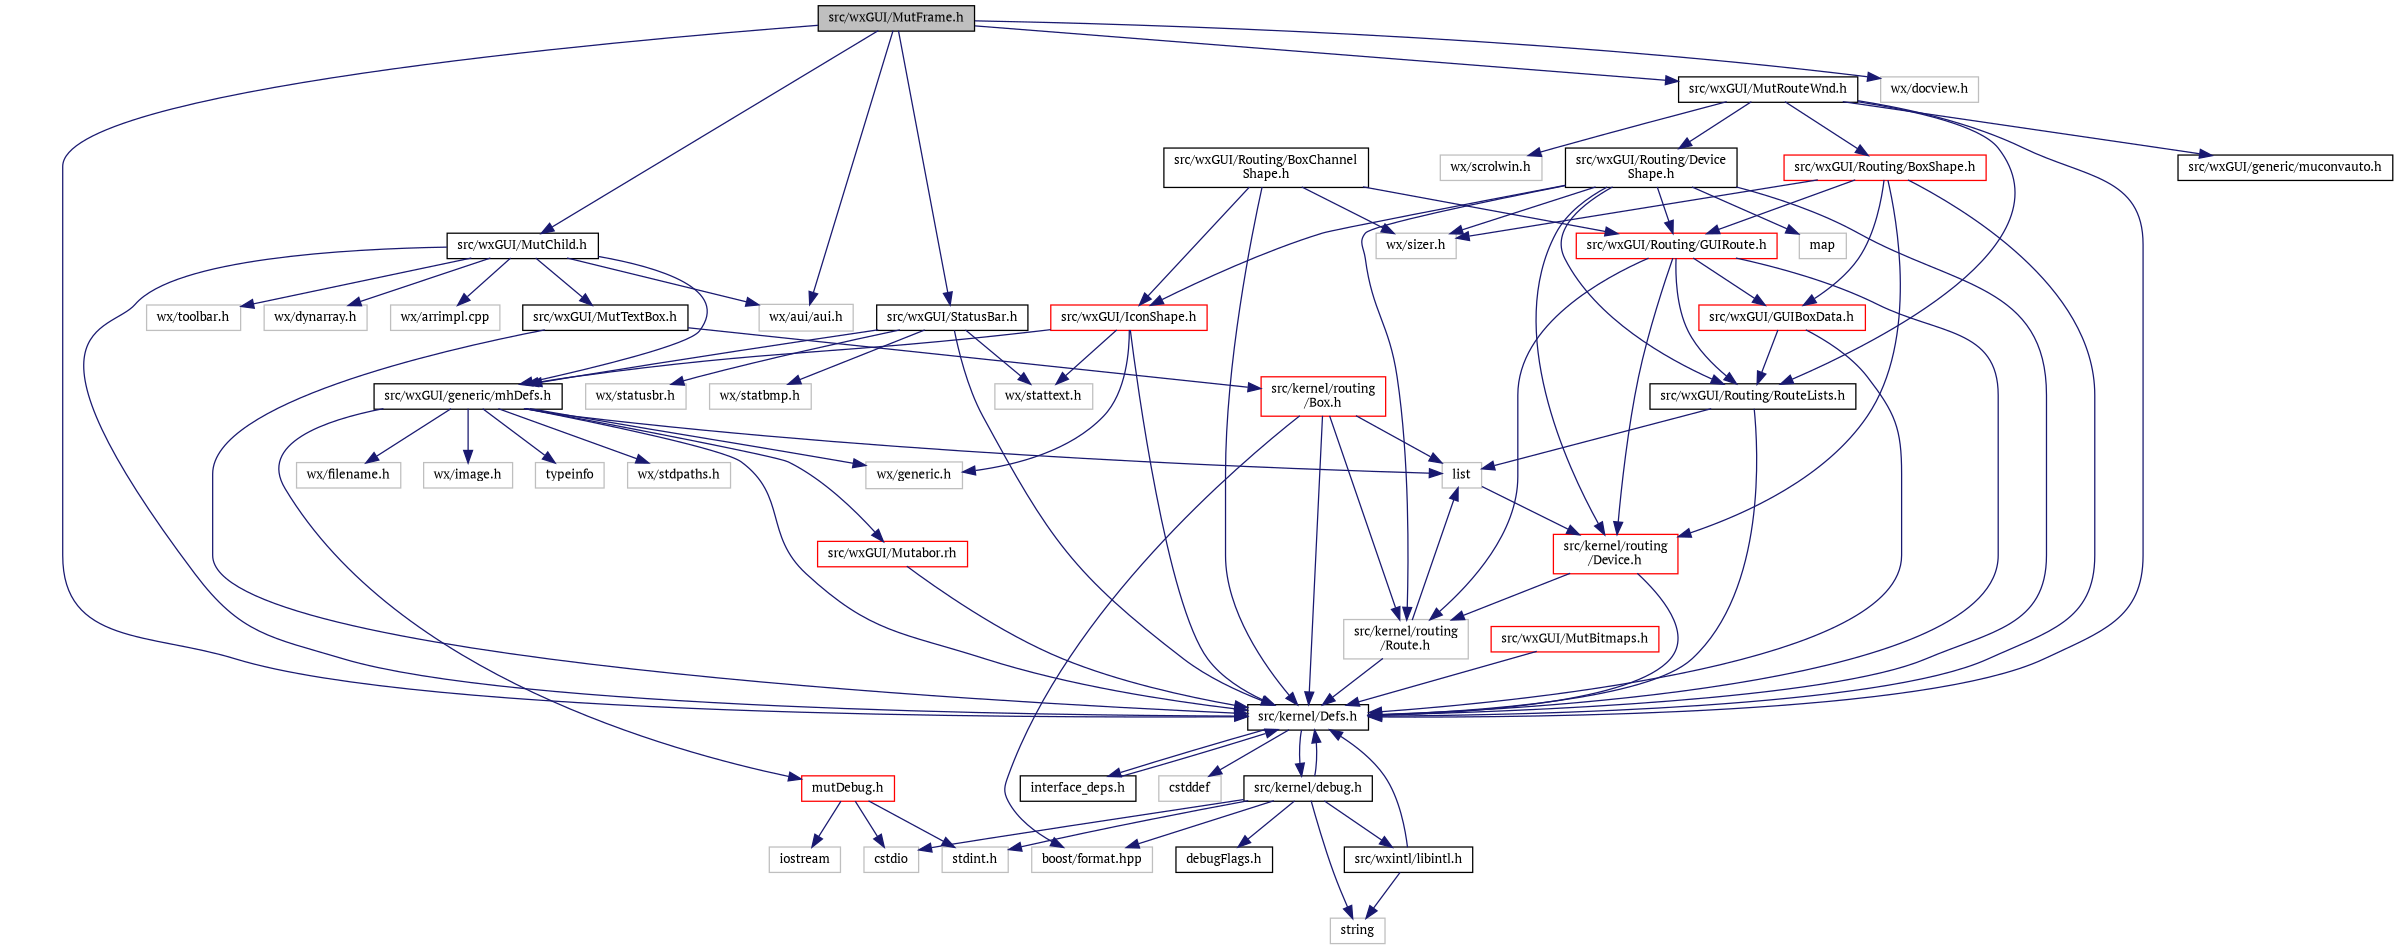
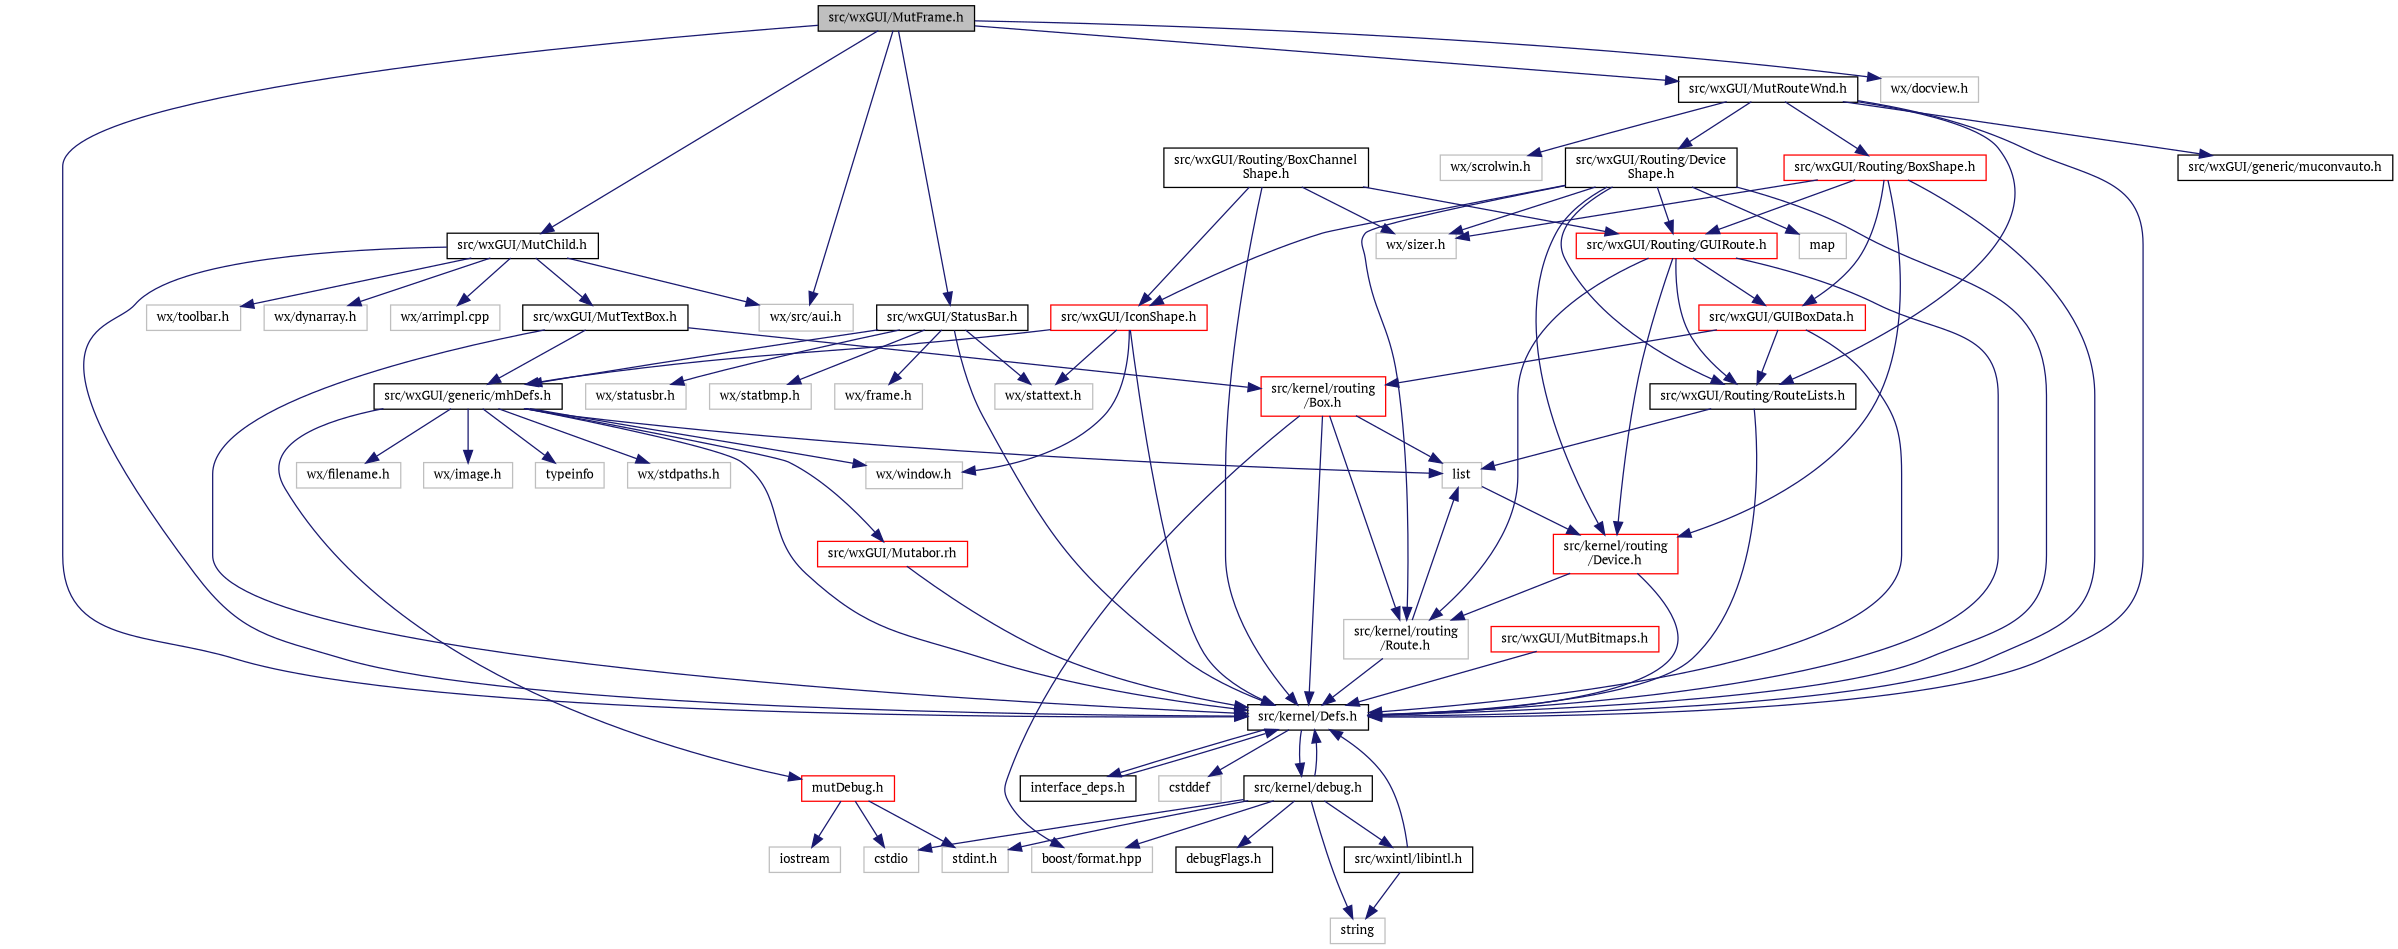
node "wx/aui/aui.h": label "wx/aui/aui.h" -> "wx/src/aui.h"
edge "src/wxGUI/MutChild.h" -> "src/wxGUI/generic/mhDefs.h": now "src/wxGUI/MutTextBox.h" -> "src/wxGUI/generic/mhDefs.h"
edge "src/wxGUI/GUIBoxData.h" -> "src/kernel/routing /Box.h": added
node "wx/frame.h": added
node "wx/generic.h": label "wx/generic.h" -> "wx/window.h"
